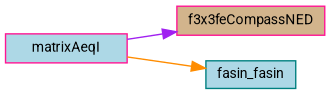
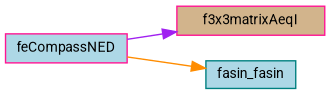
node "f3x3feCompassNED": label "f3x3feCompassNED" -> "f3x3matrixAeqI"
node "matrixAeqI": label "matrixAeqI" -> "feCompassNED"
